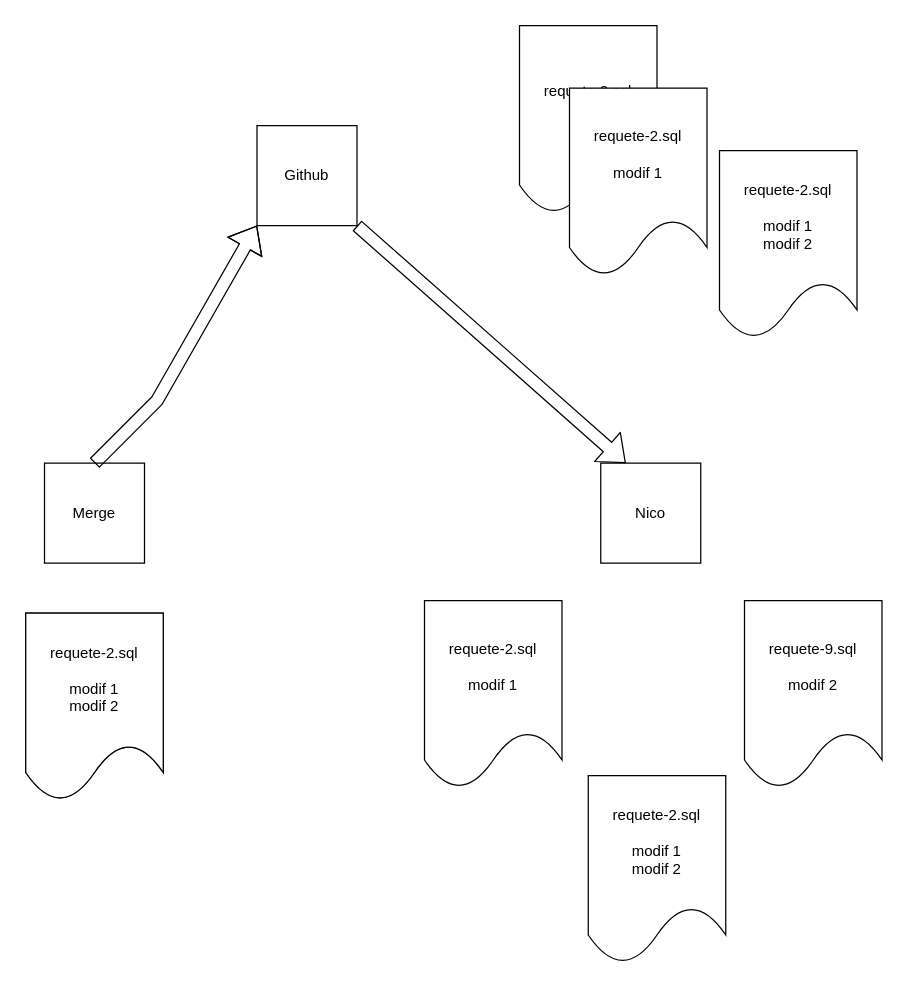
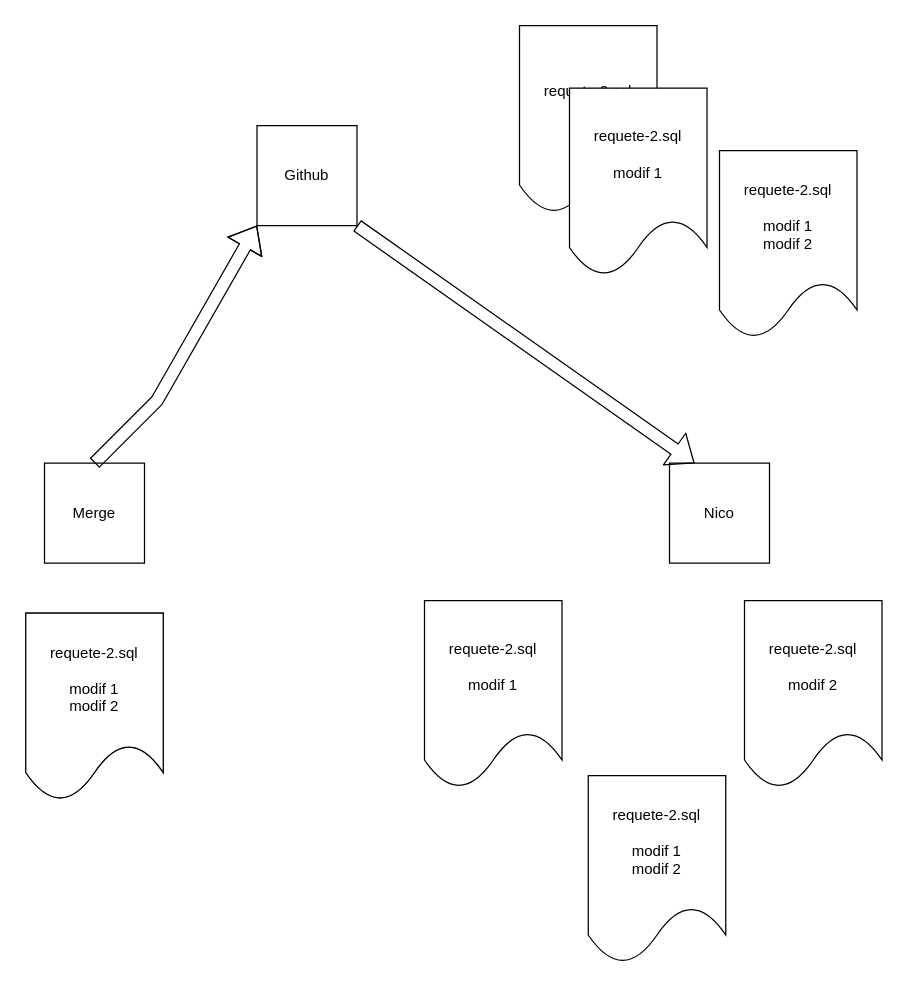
node "Nico": moved (651, 513) -> (719, 513)
node "requete-9.sql modif 2": label "requete-9.sql modif 2" -> "requete-2.sql modif 2"
